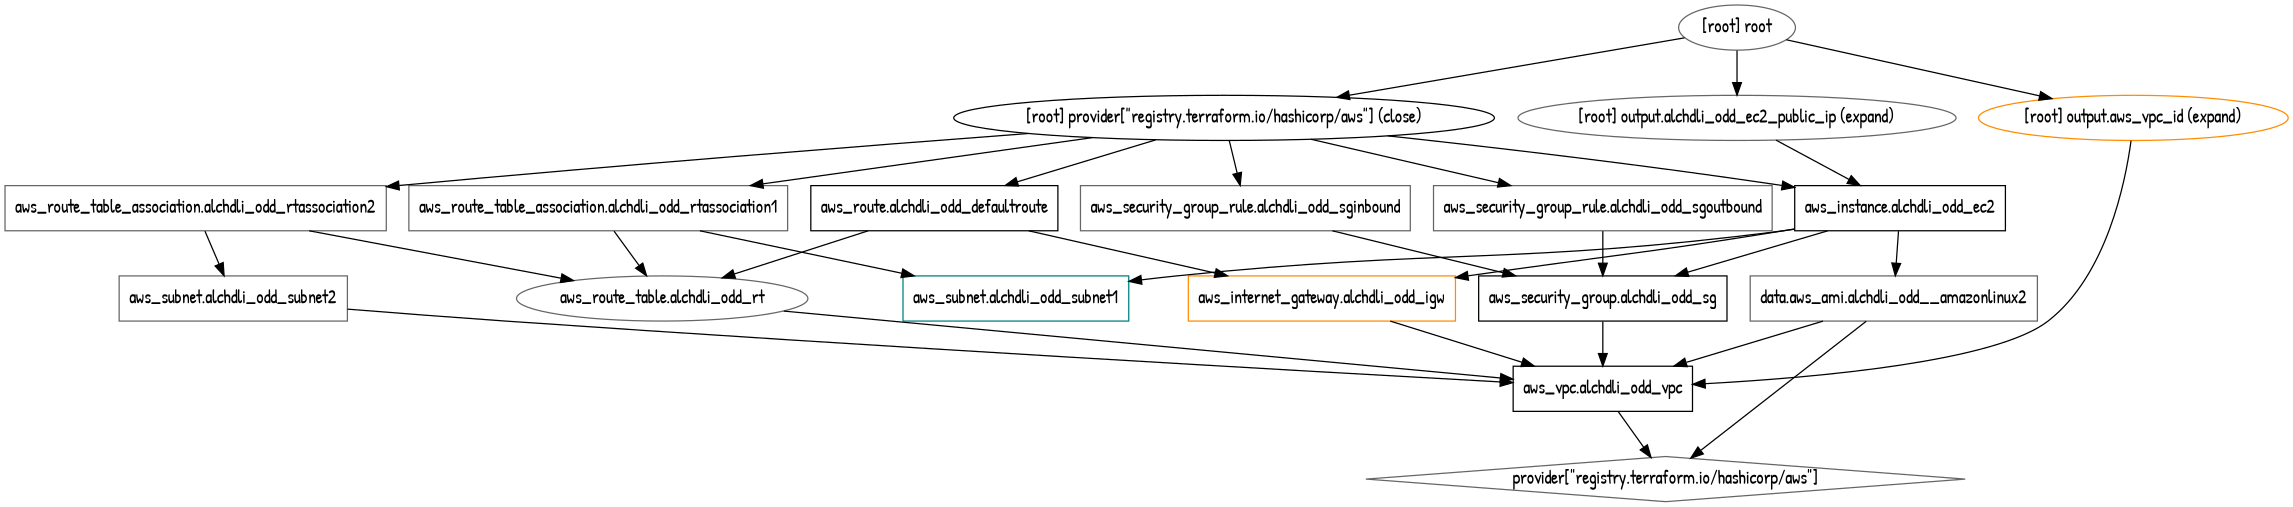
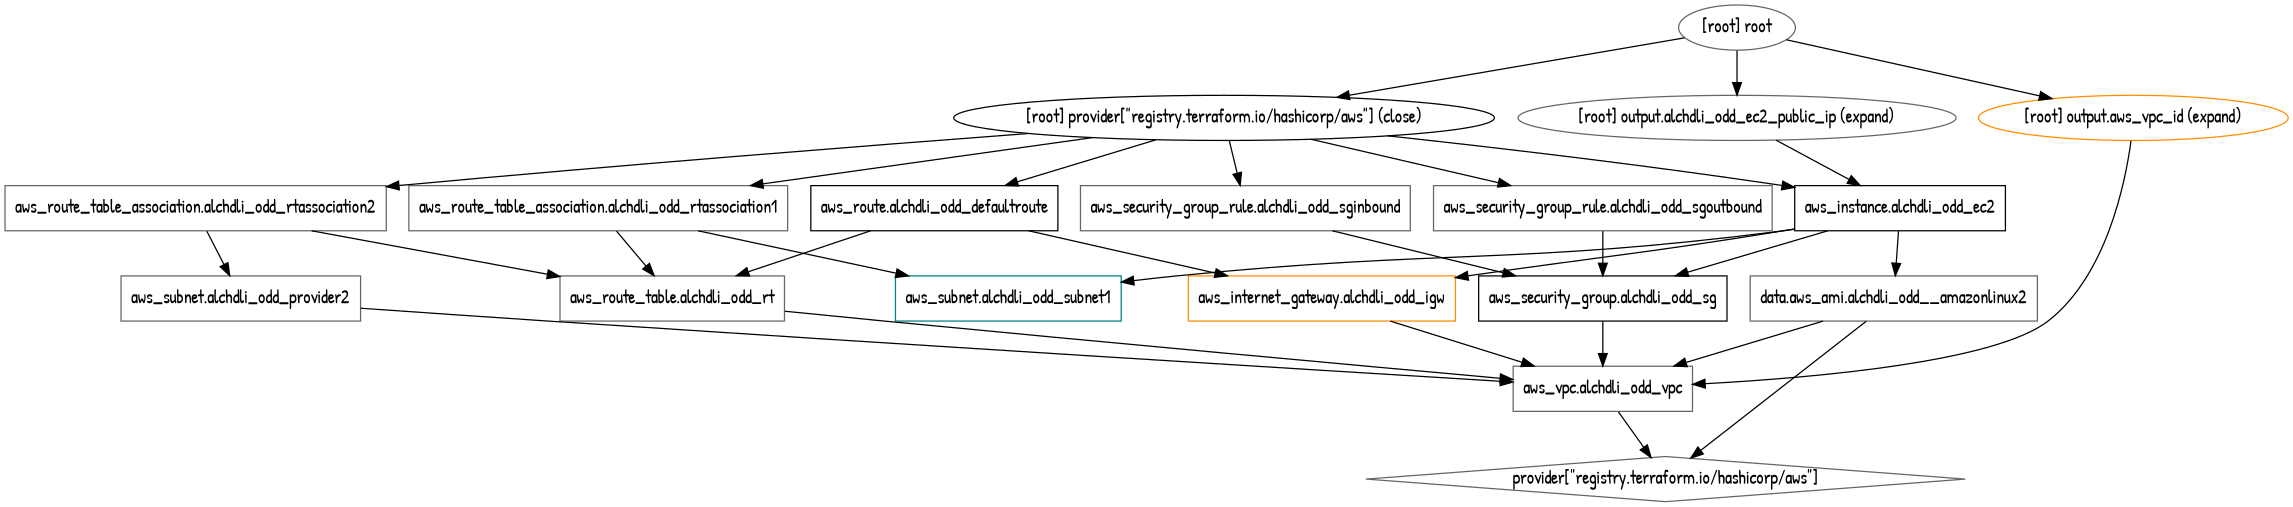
node "aws_subnet.alchdli_odd_subnet2": label "aws_subnet.alchdli_odd_subnet2" -> "aws_subnet.alchdli_odd_provider2"
node "aws_route_table.alchdli_odd_rt": shape ellipse -> box
node "aws_vpc.alchdli_odd_vpc": color black -> gray40
